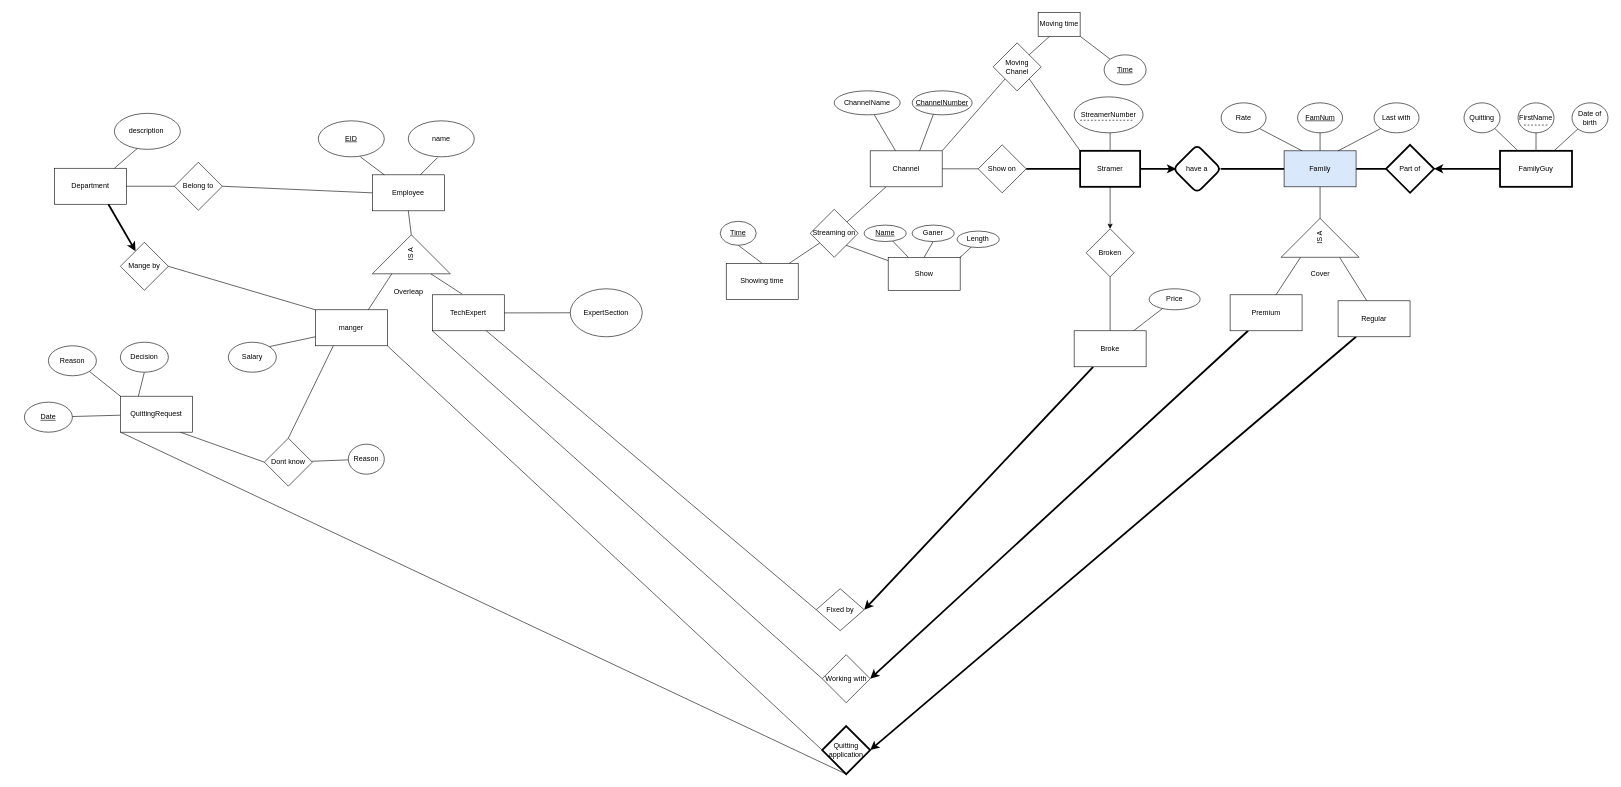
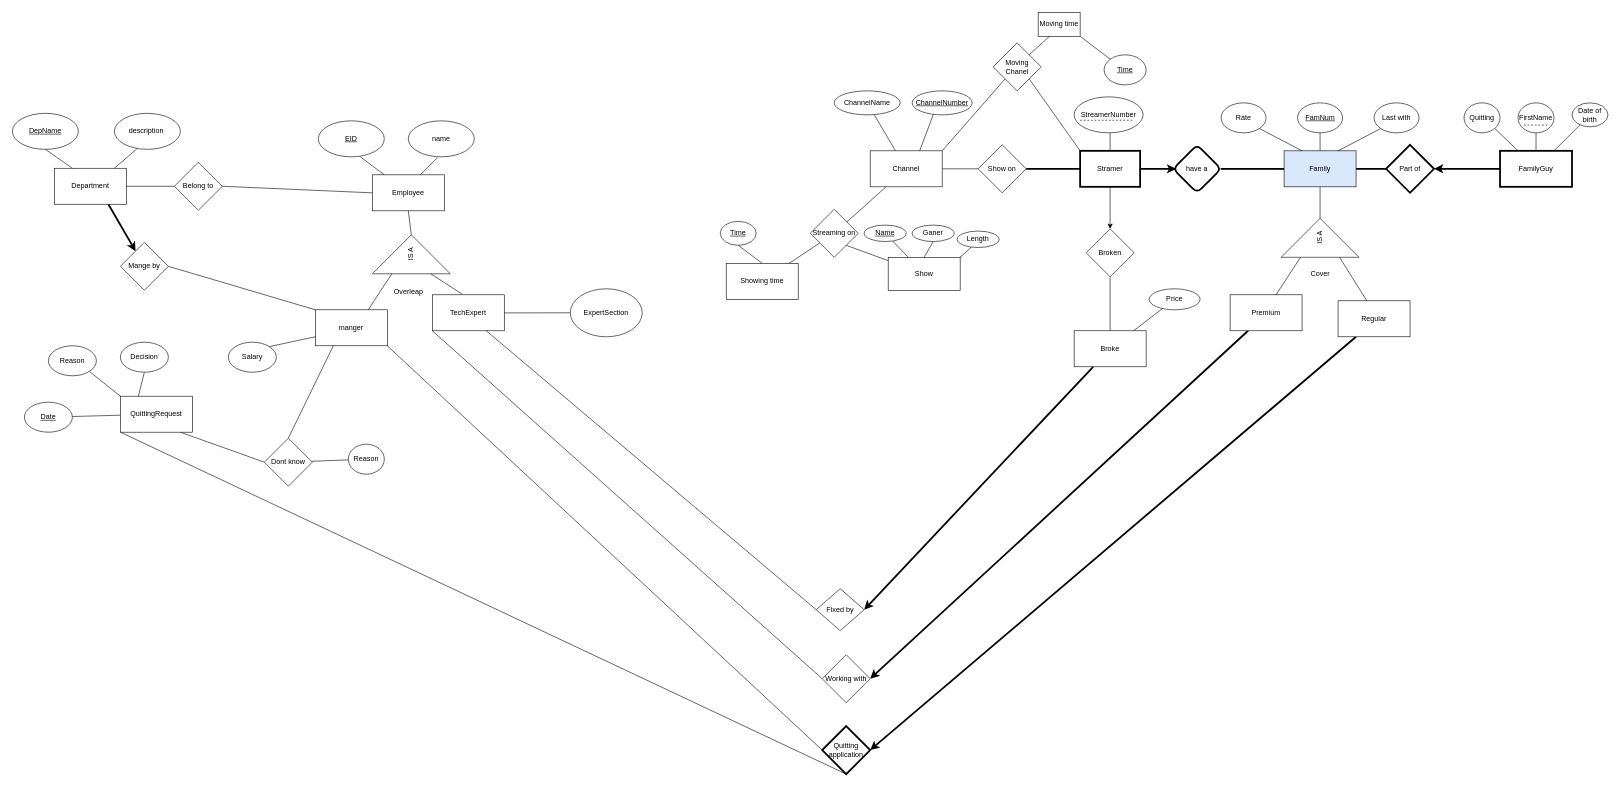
node "Date of birth": size 36x30 -> 36x24
node "DepName": added
edge "DepName" -- "Department": added
